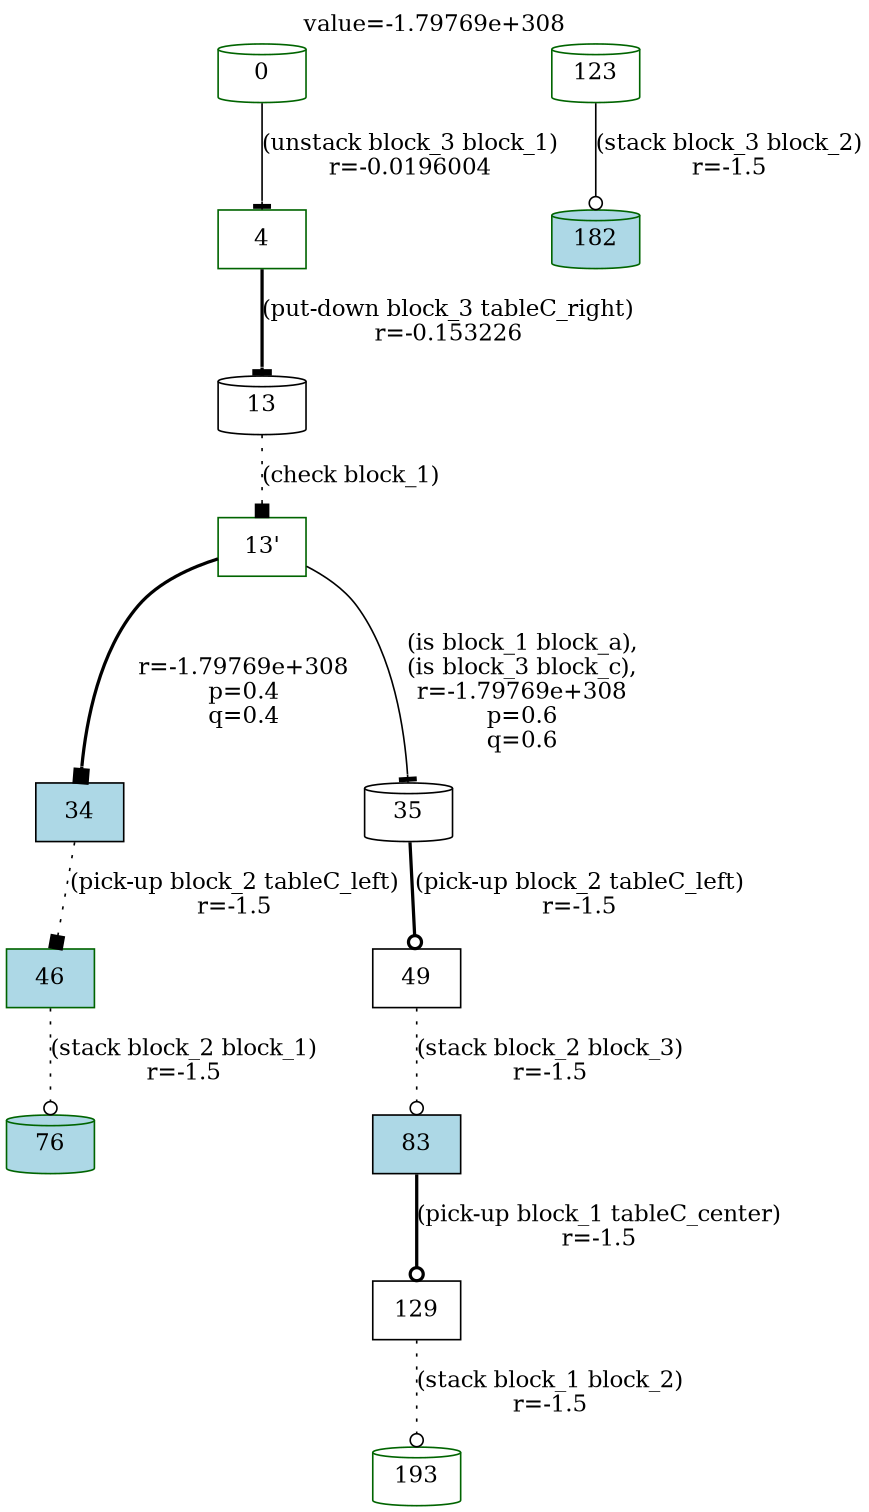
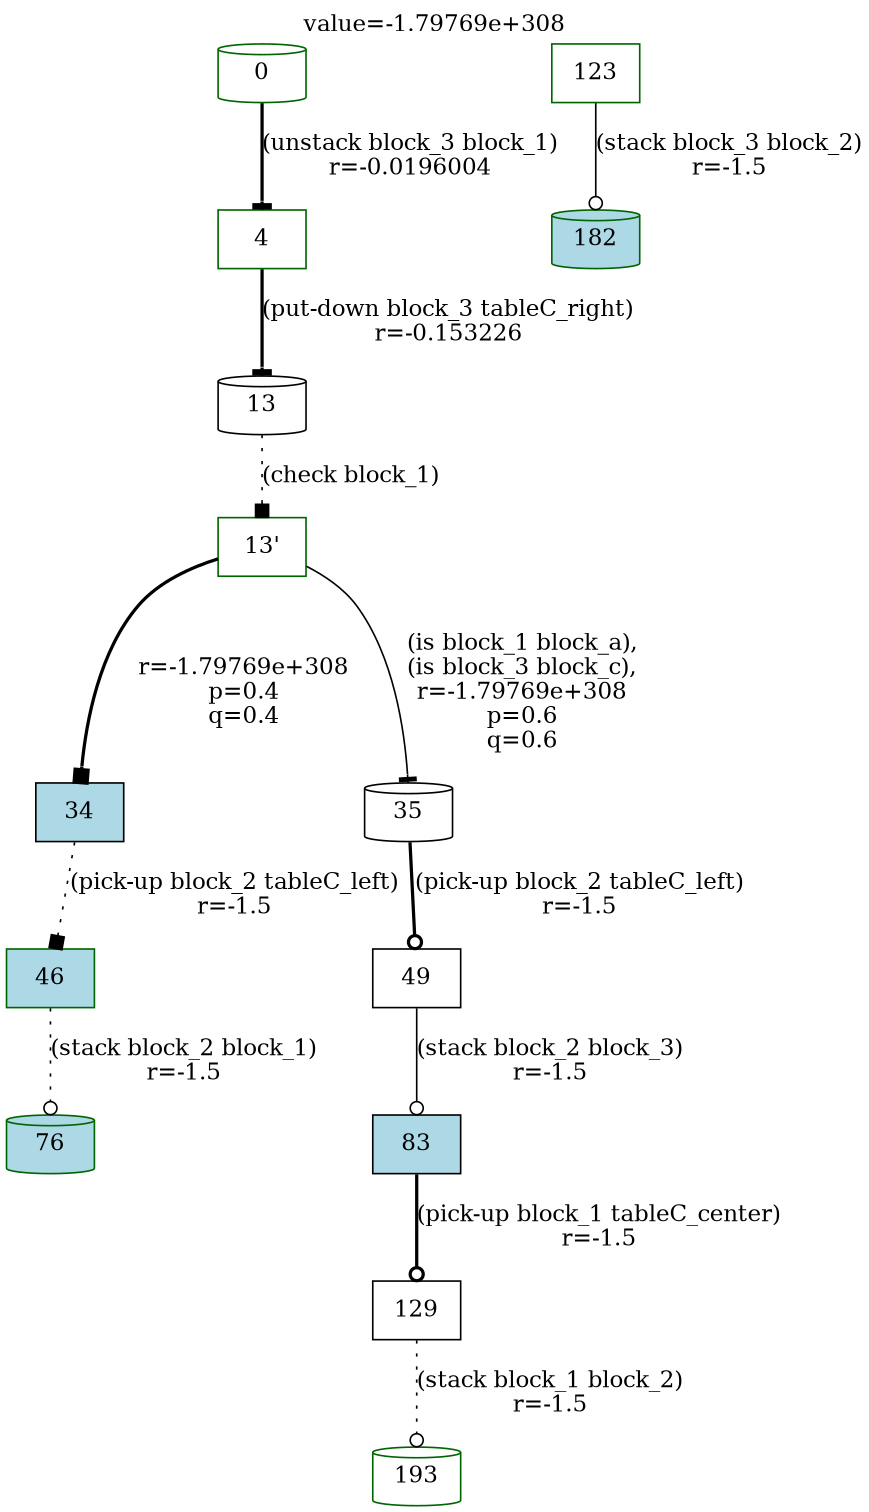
node "123": shape cylinder -> box
edge "0" -> "4": style solid -> bold
edge "49" -> "83": style dotted -> solid
